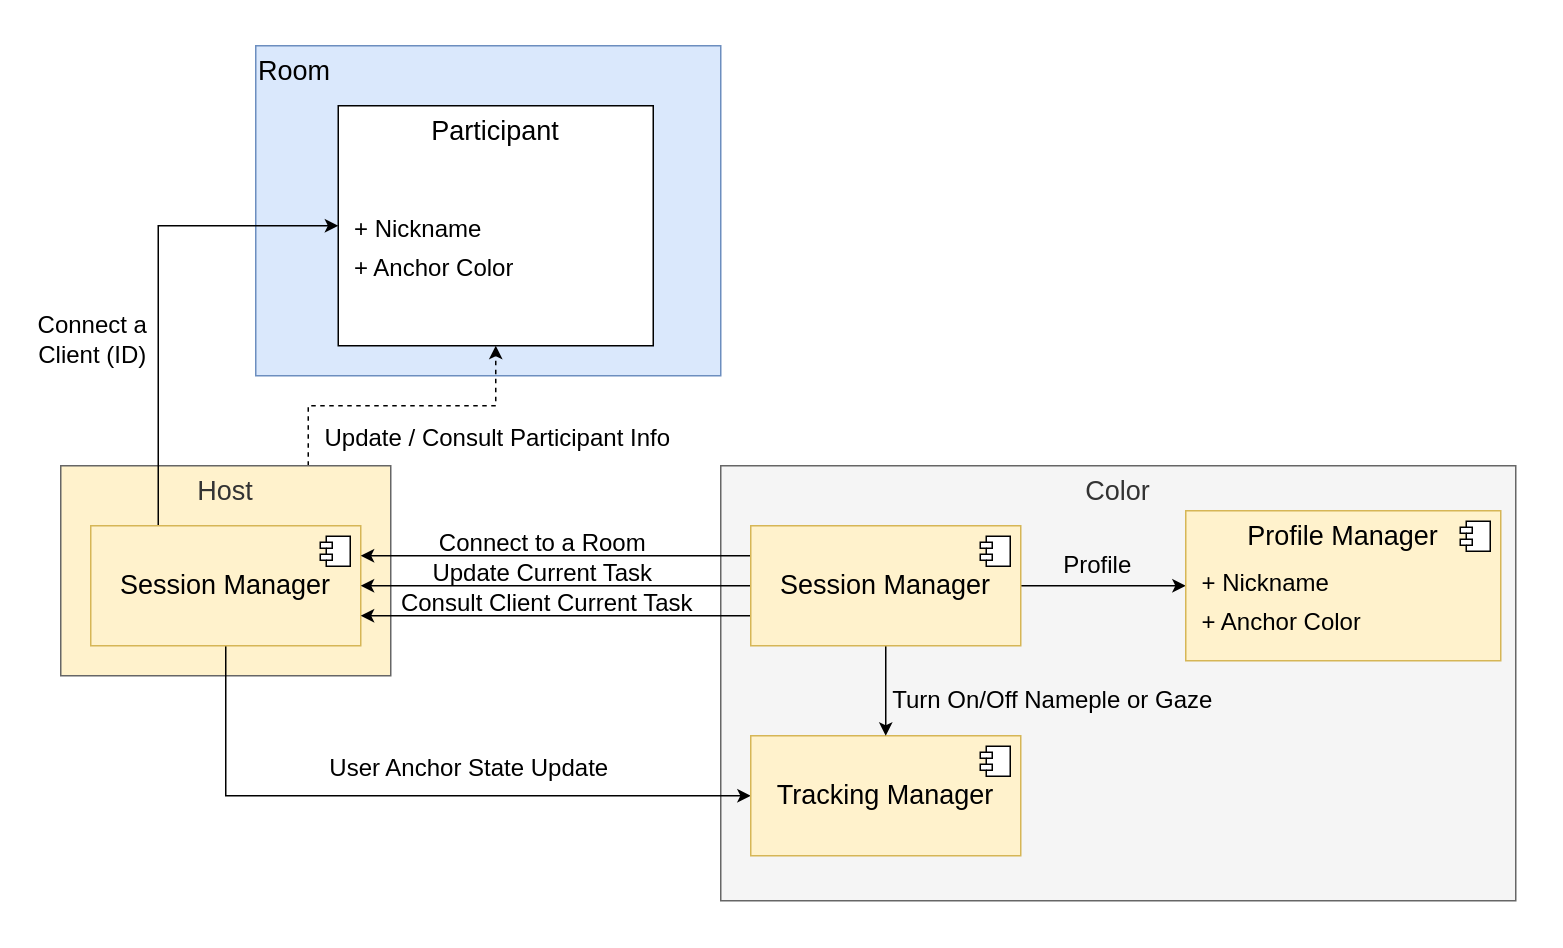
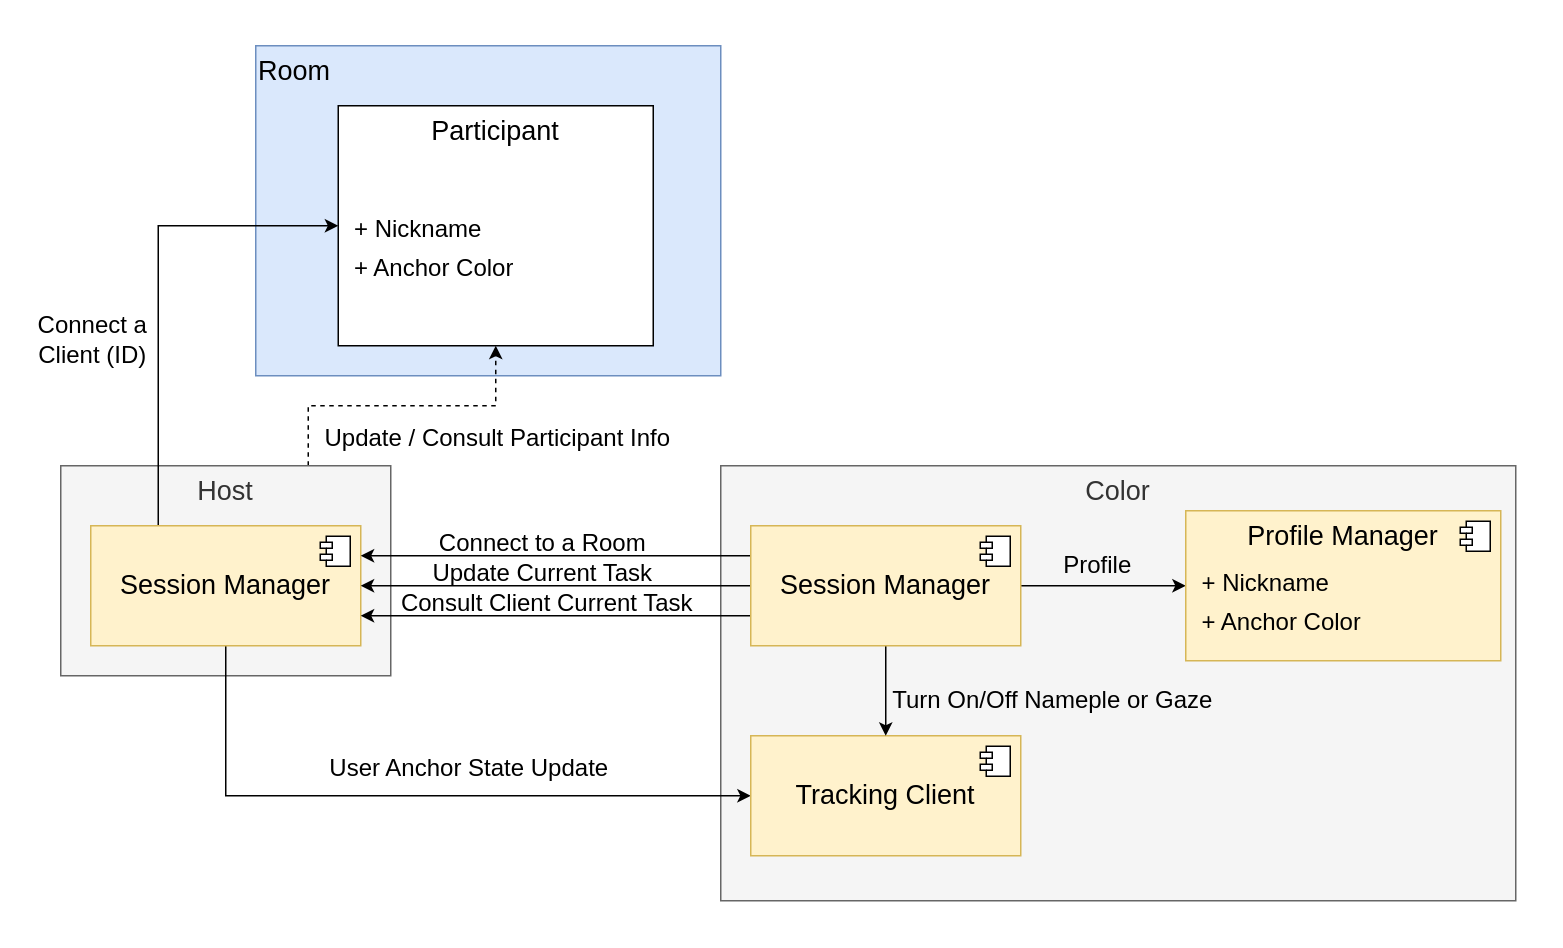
node "Host": fillcolor #fff2cc -> #f5f5f5
node "Tracking Manager": label "Tracking Manager" -> "Tracking Client"
